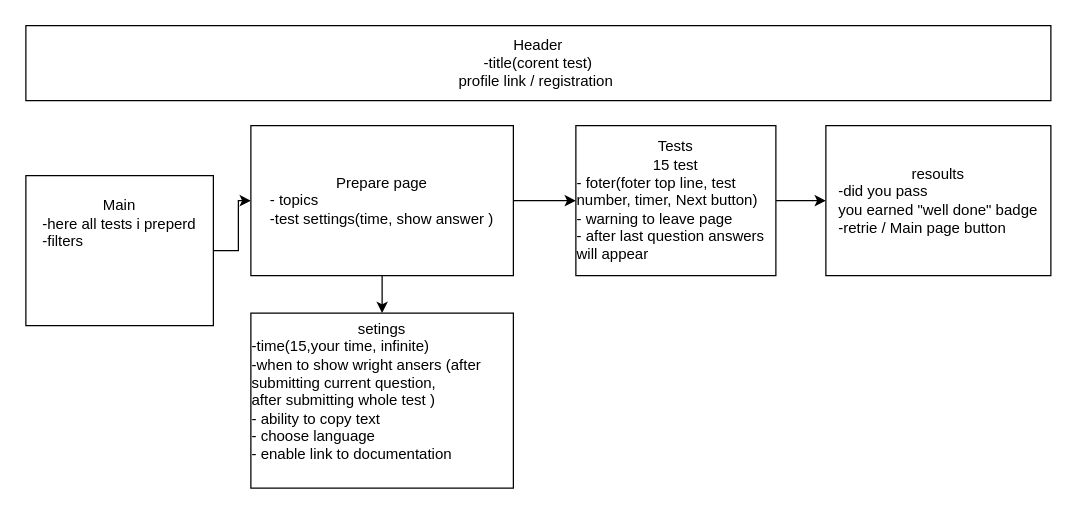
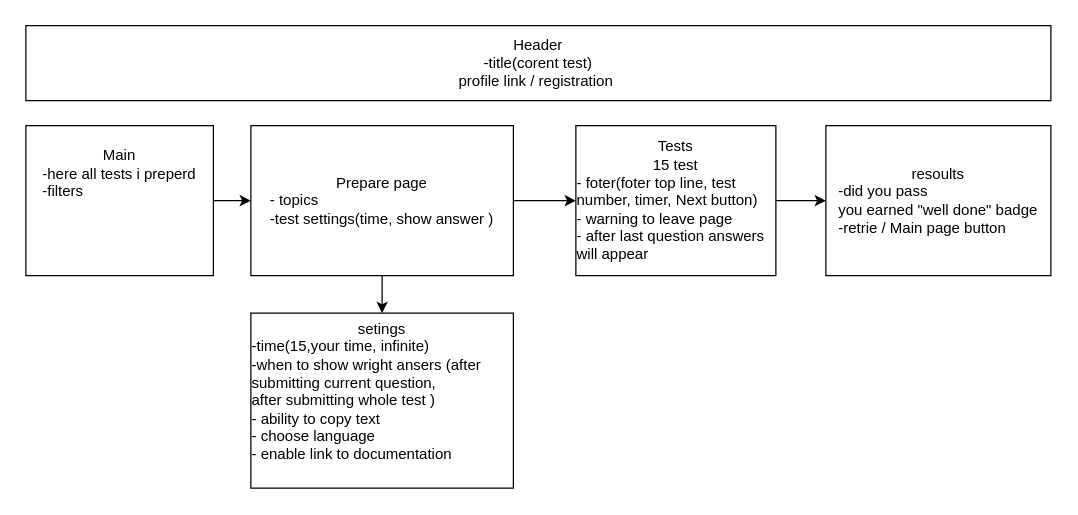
node "Main -here all tests i preperd -filters": moved (119, 251) -> (119, 201)
